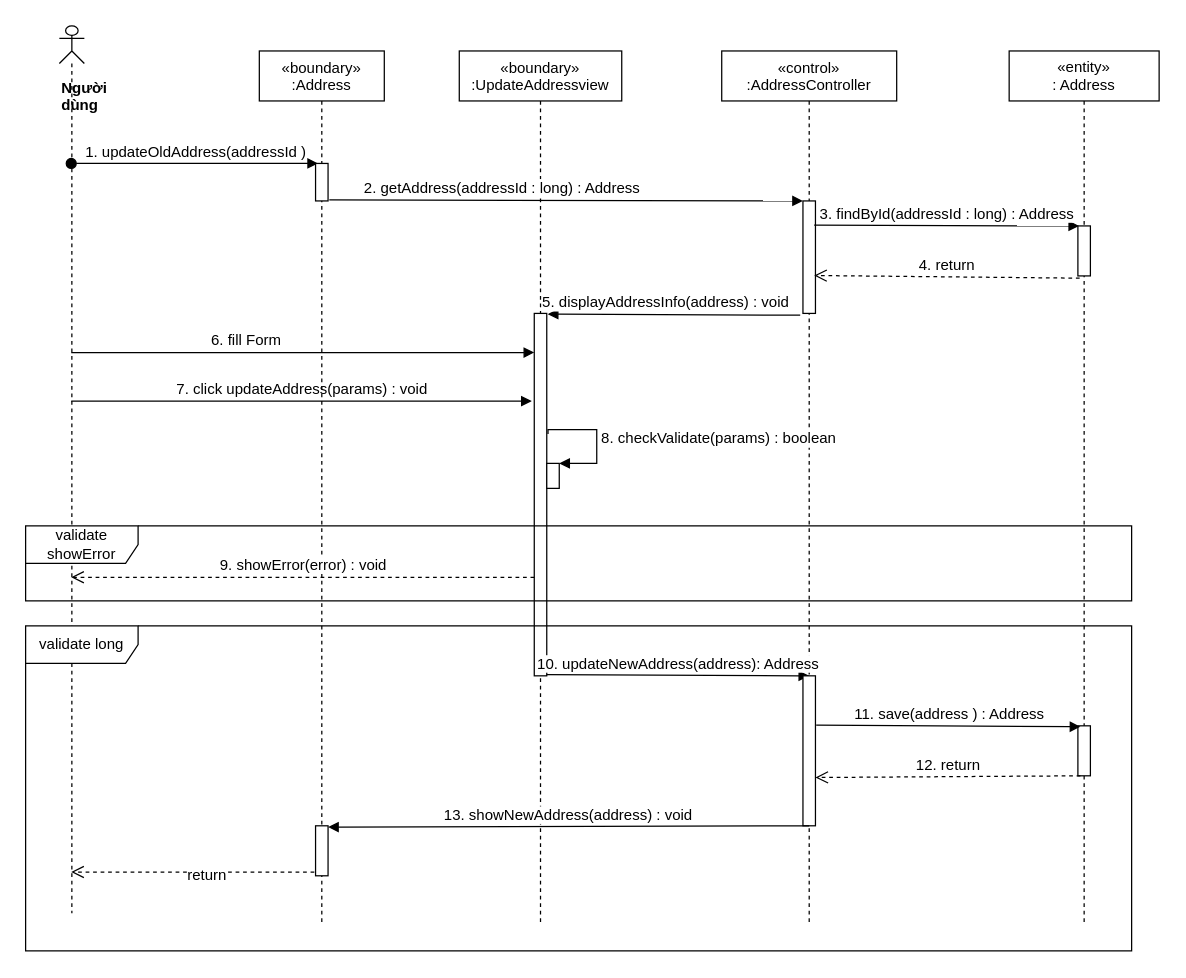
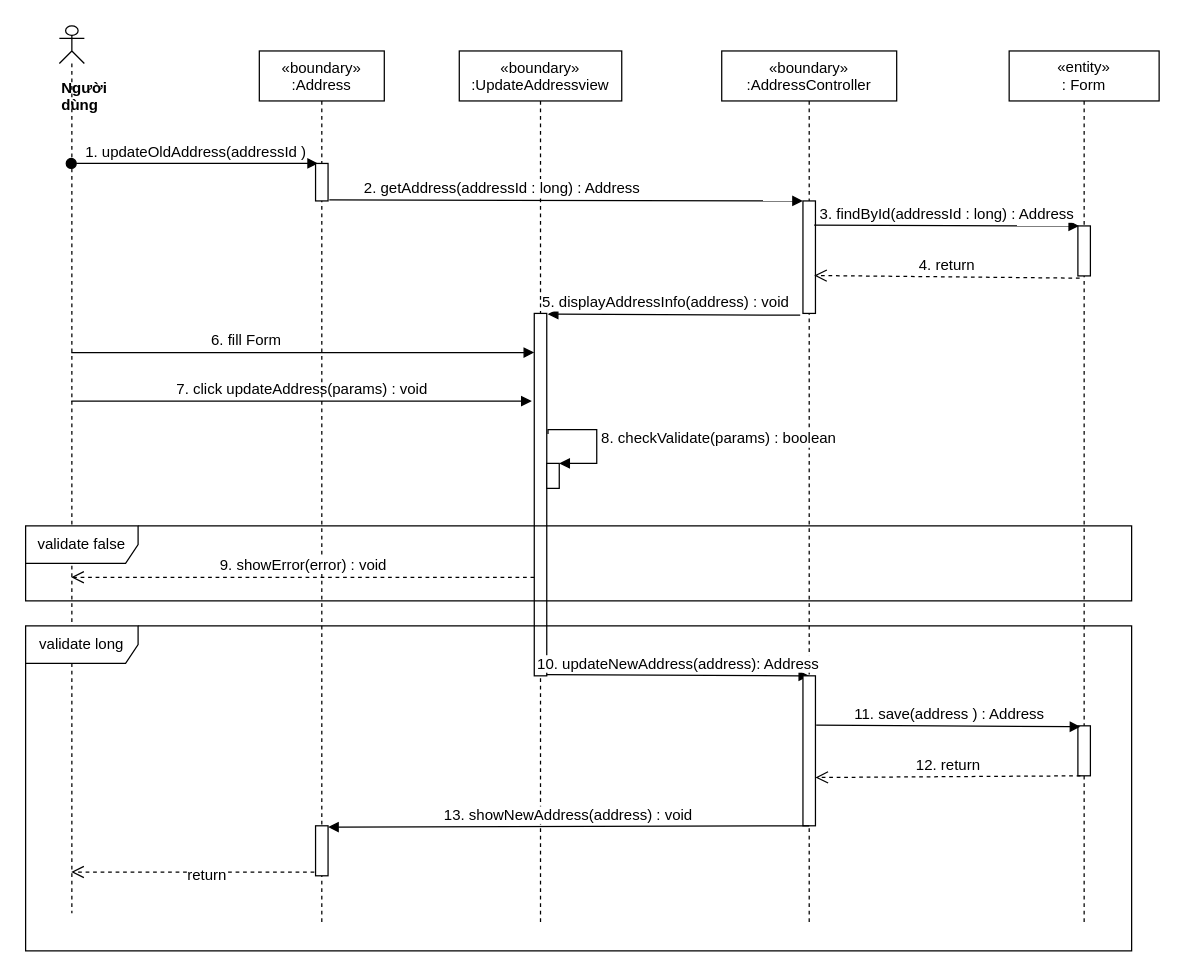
node "«control» :AddressController": label "«control» :AddressController" -> "«boundary» :AddressController"
node "«entity» : Address": label "«entity» : Address" -> "«entity» : Form"
node "validate showError": label "validate showError" -> "validate false"
